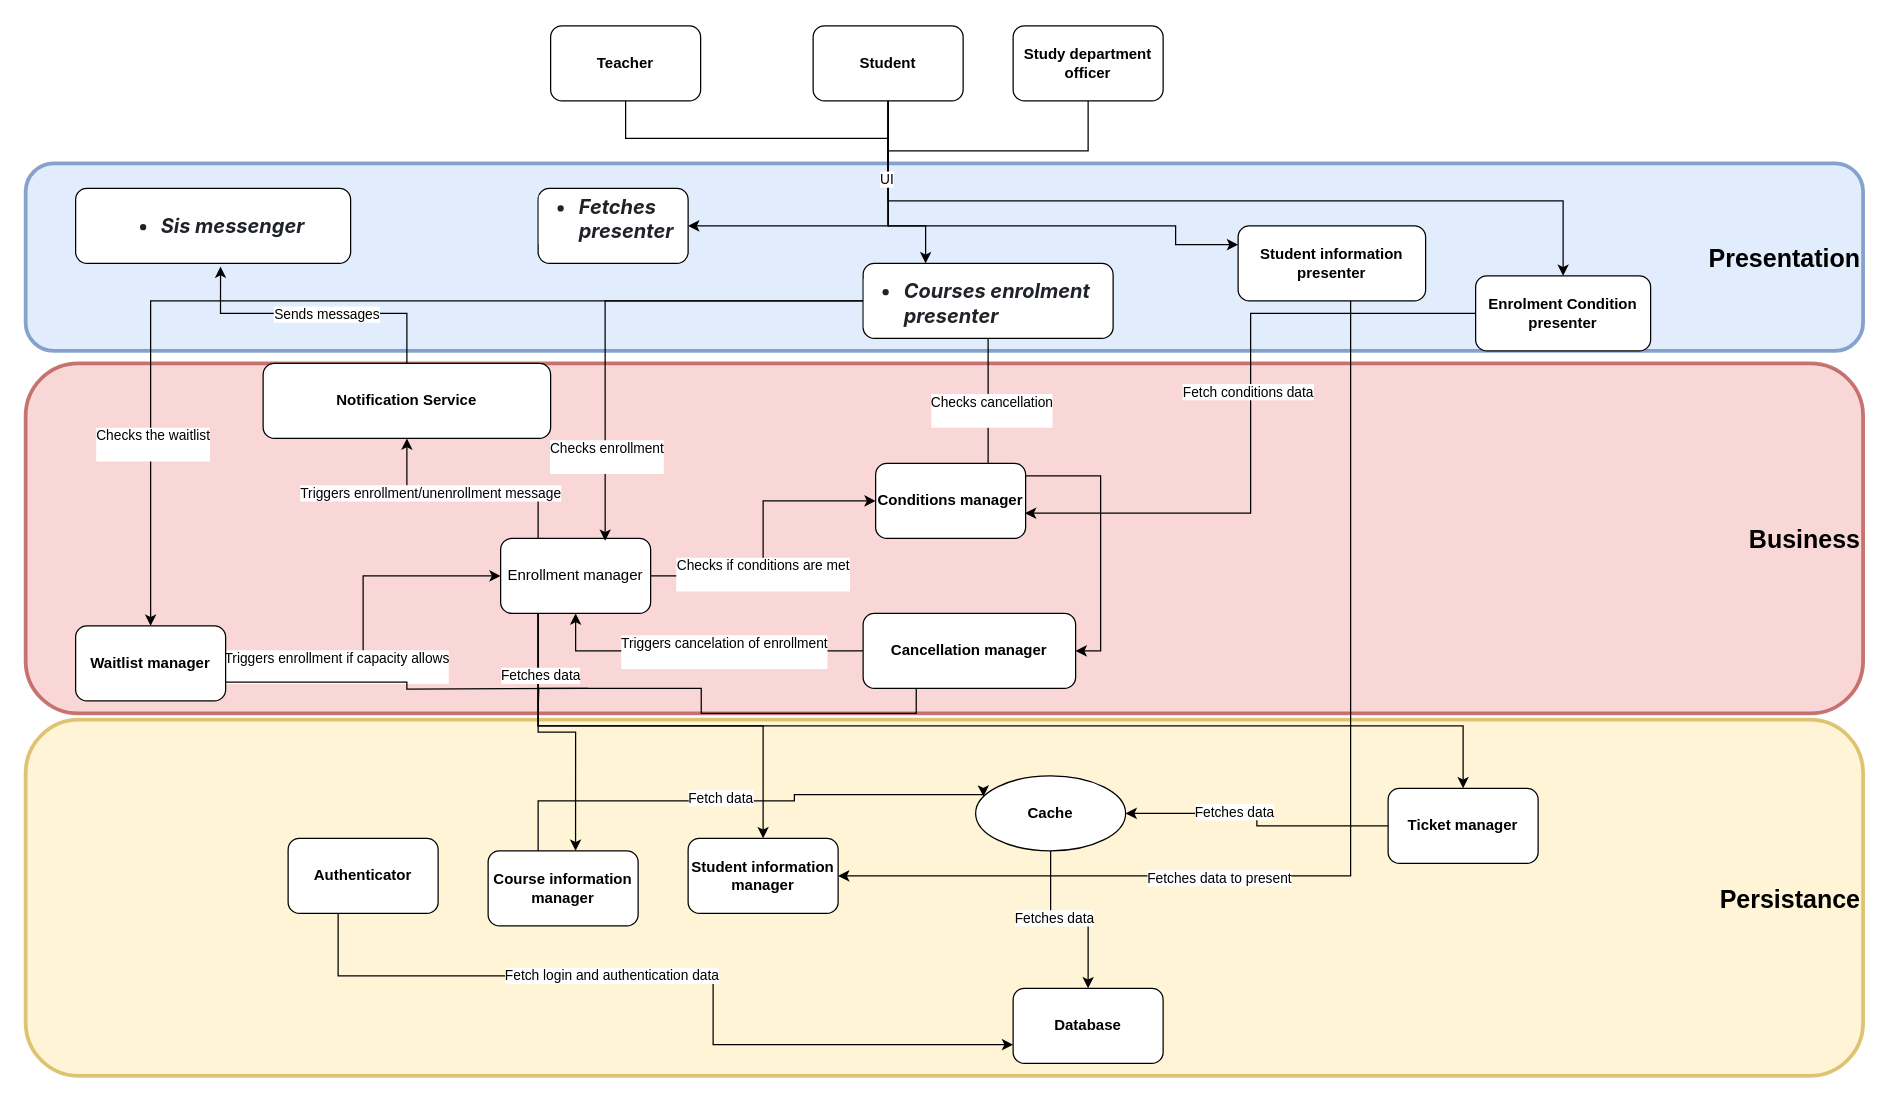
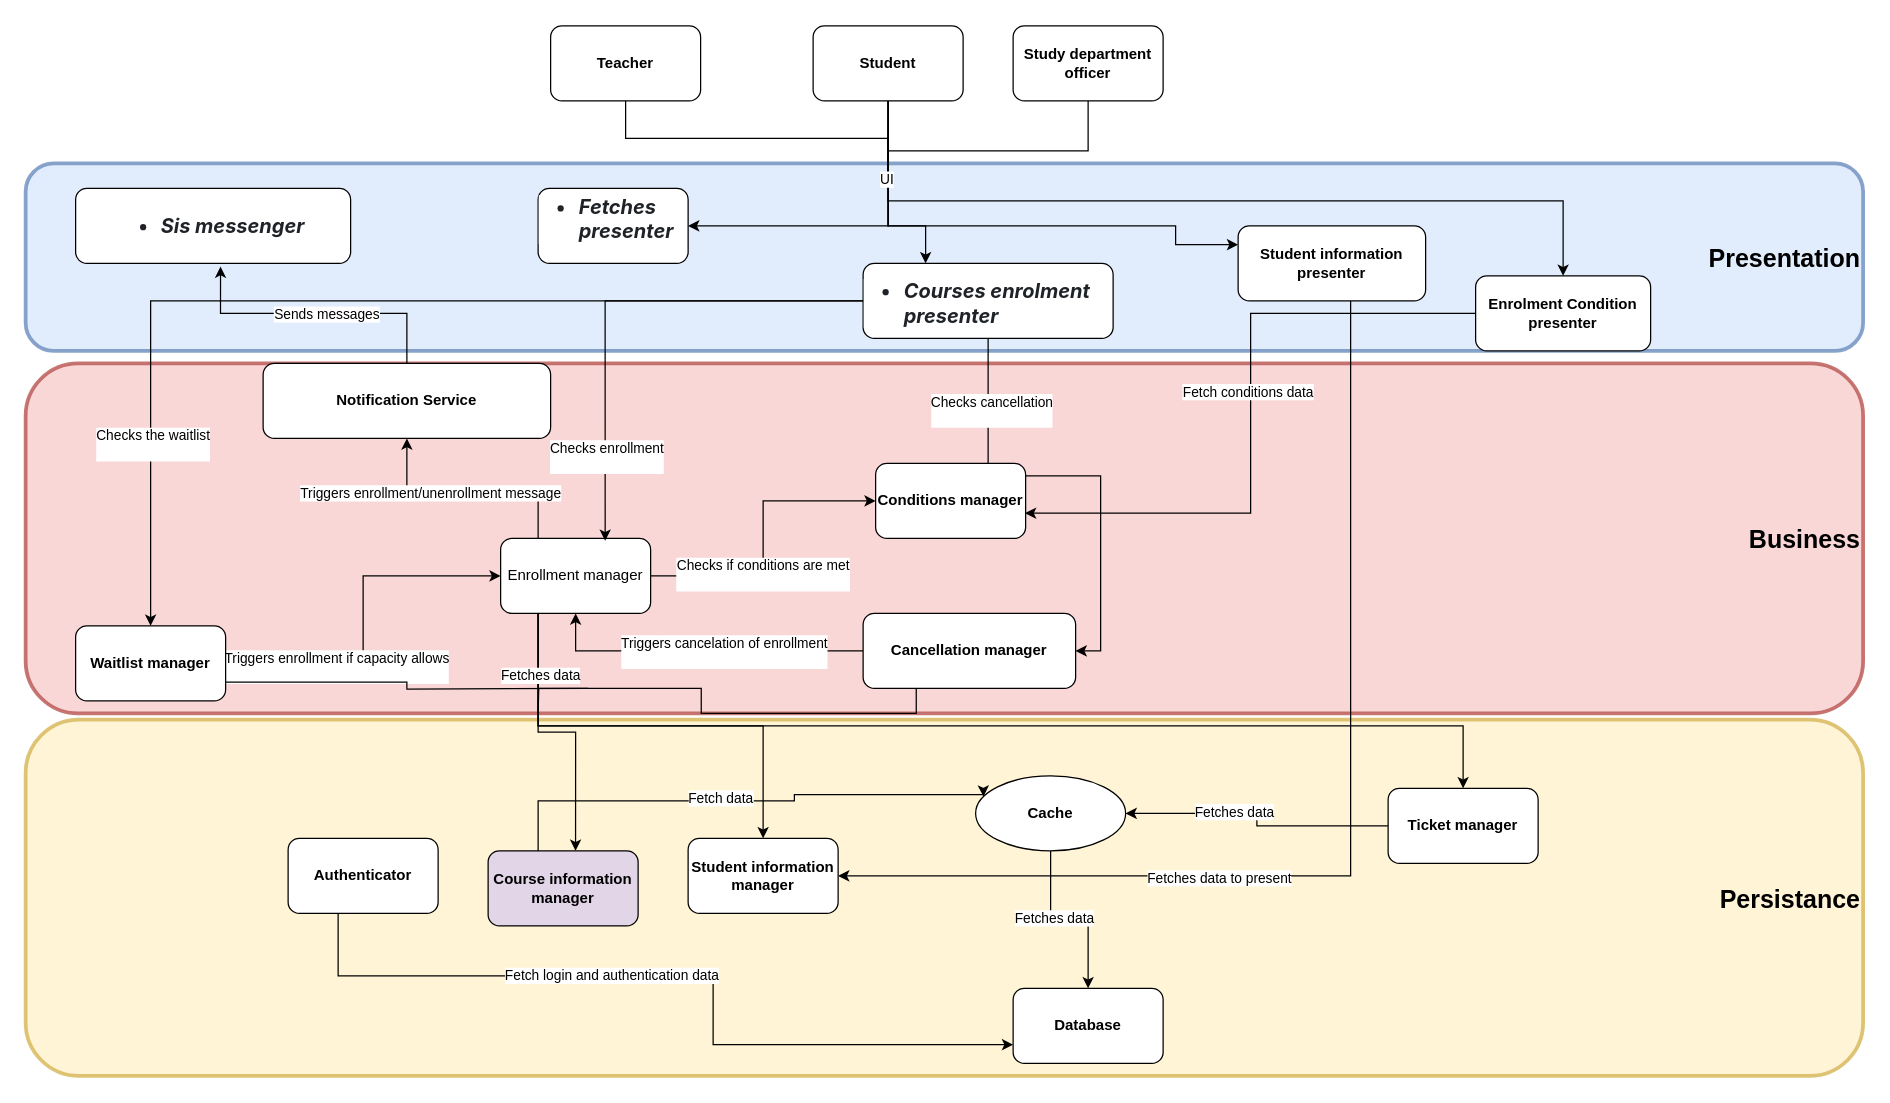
node "Course information manager": fillcolor #ffffff -> #e1d5e7
